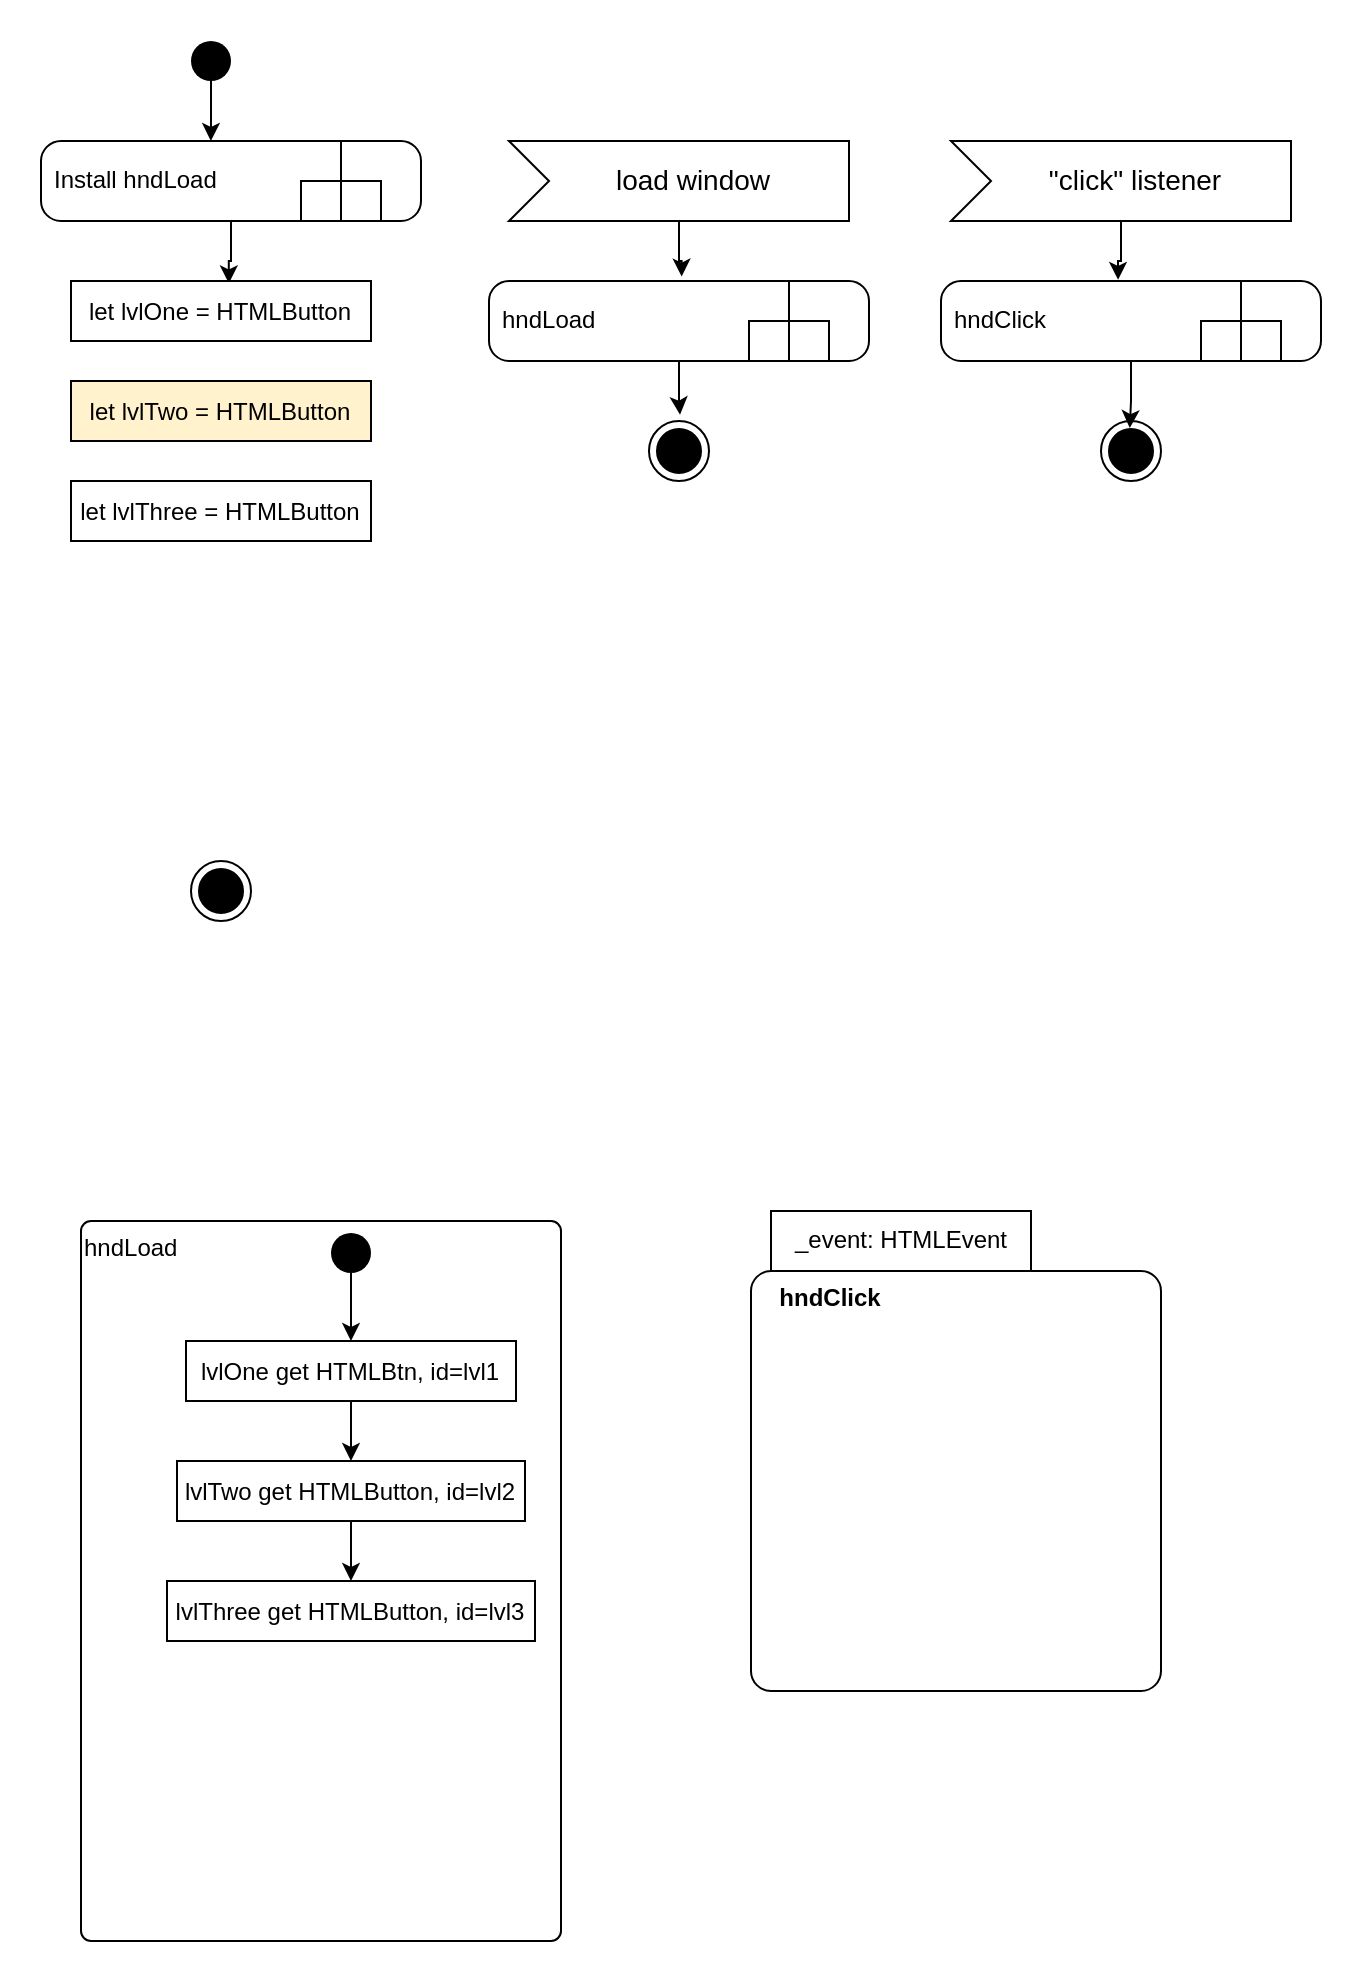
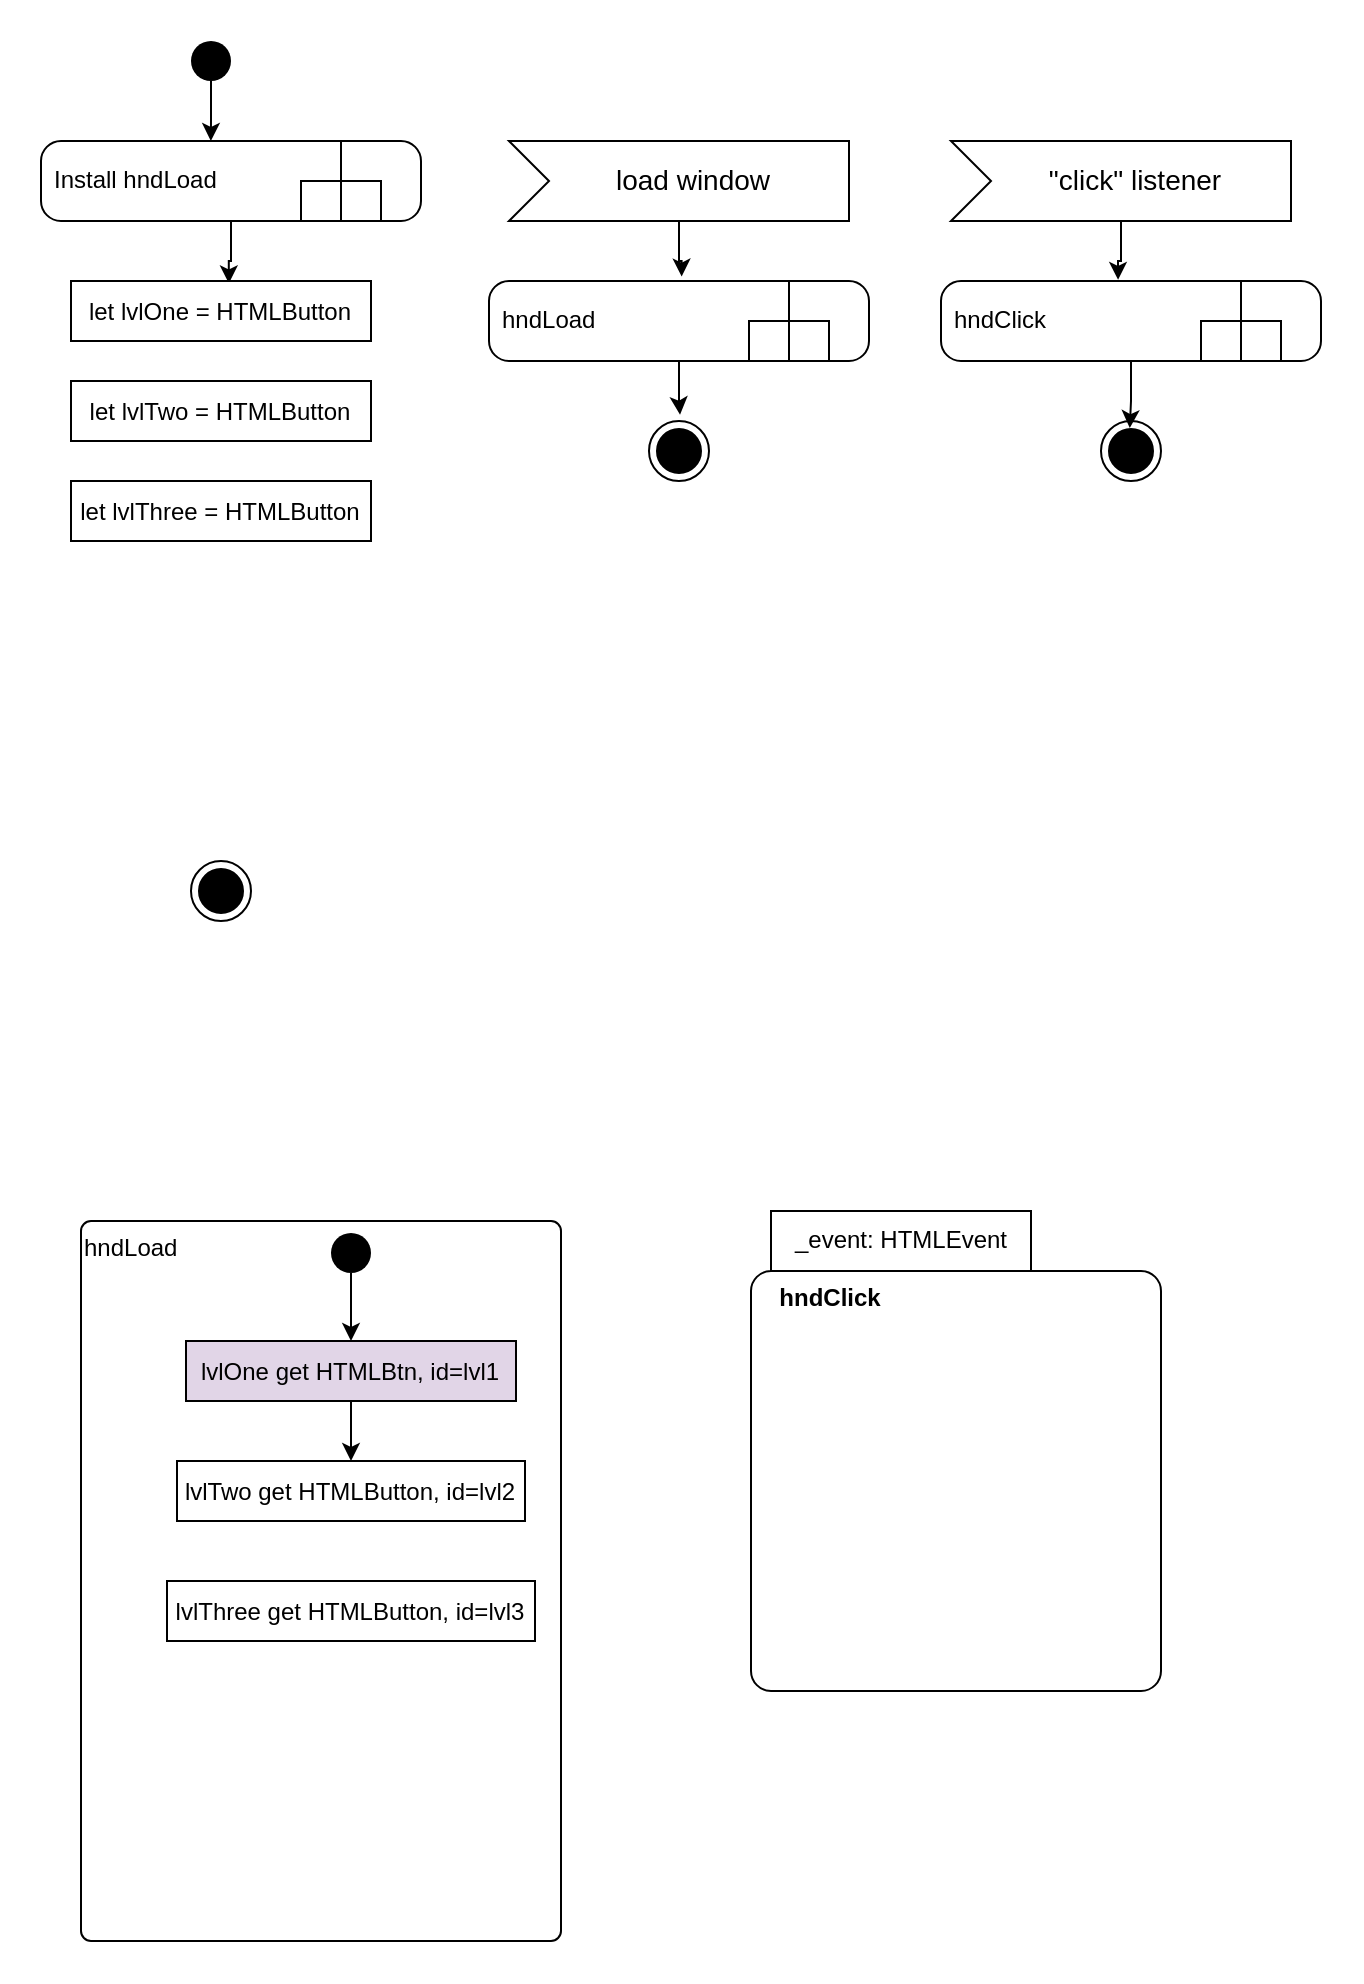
node "let lvlTwo = HTMLButton": fillcolor #fff2cc -> #ffffff
node "lvlOne get HTMLBtn, id=lvl1": fillcolor #ffffff -> #e1d5e7
edge "lvlTwo get HTMLButton, id=lvl2" -> "lvlThree get HTMLButton, id=lvl3": removed
